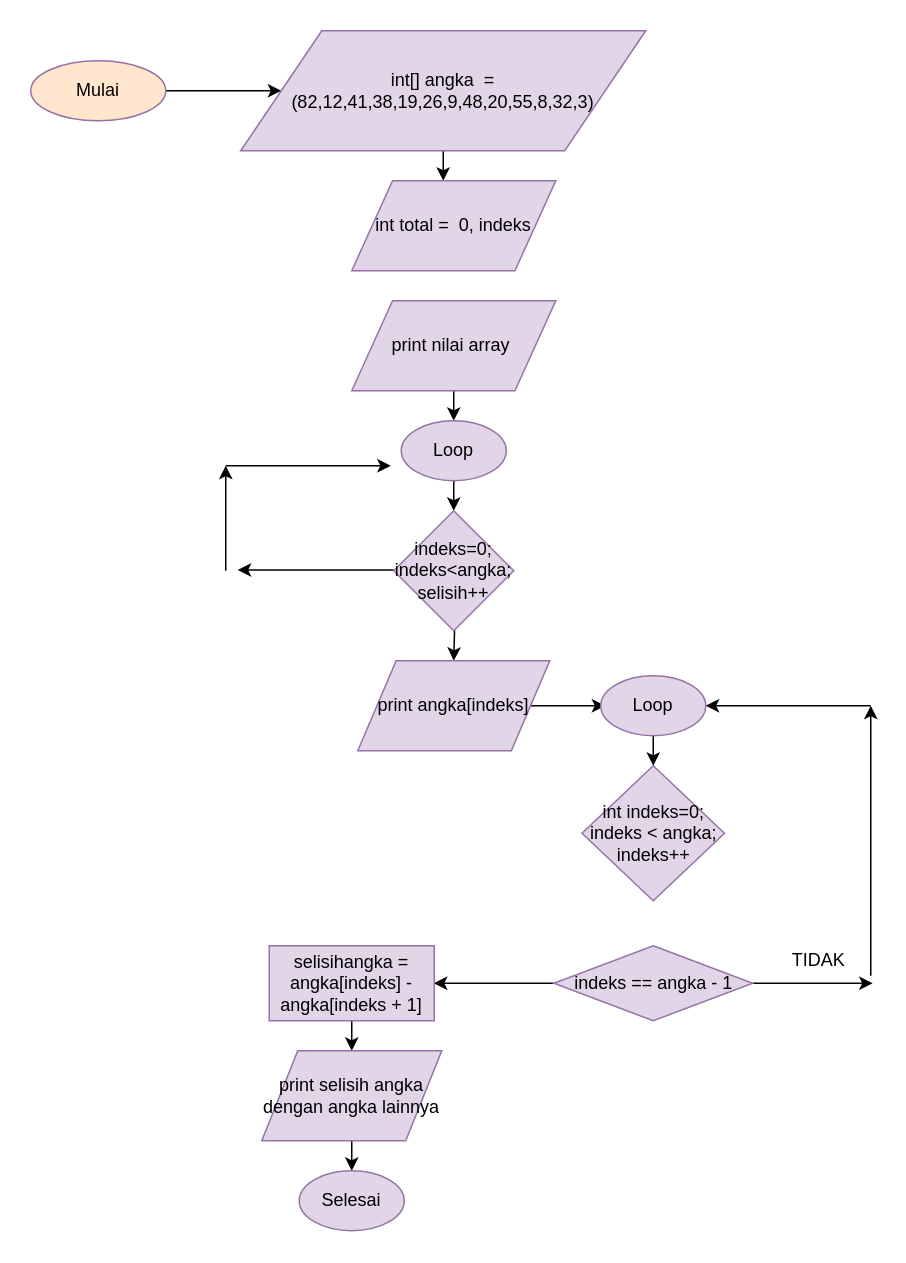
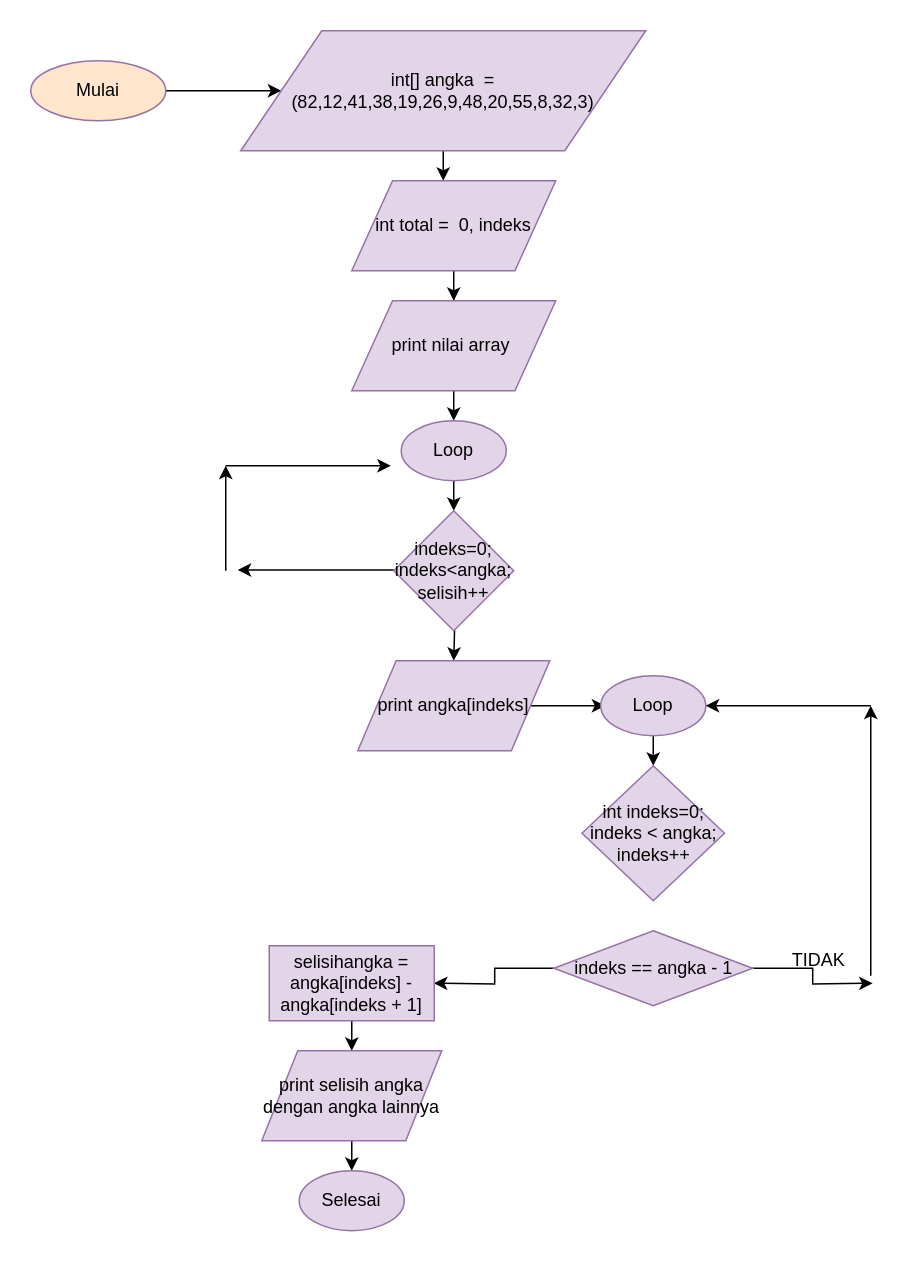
edge "int total = 0, indeks" -> "print nilai array": added
node "indeks == angka - 1": moved (653, 983) -> (653, 968)
